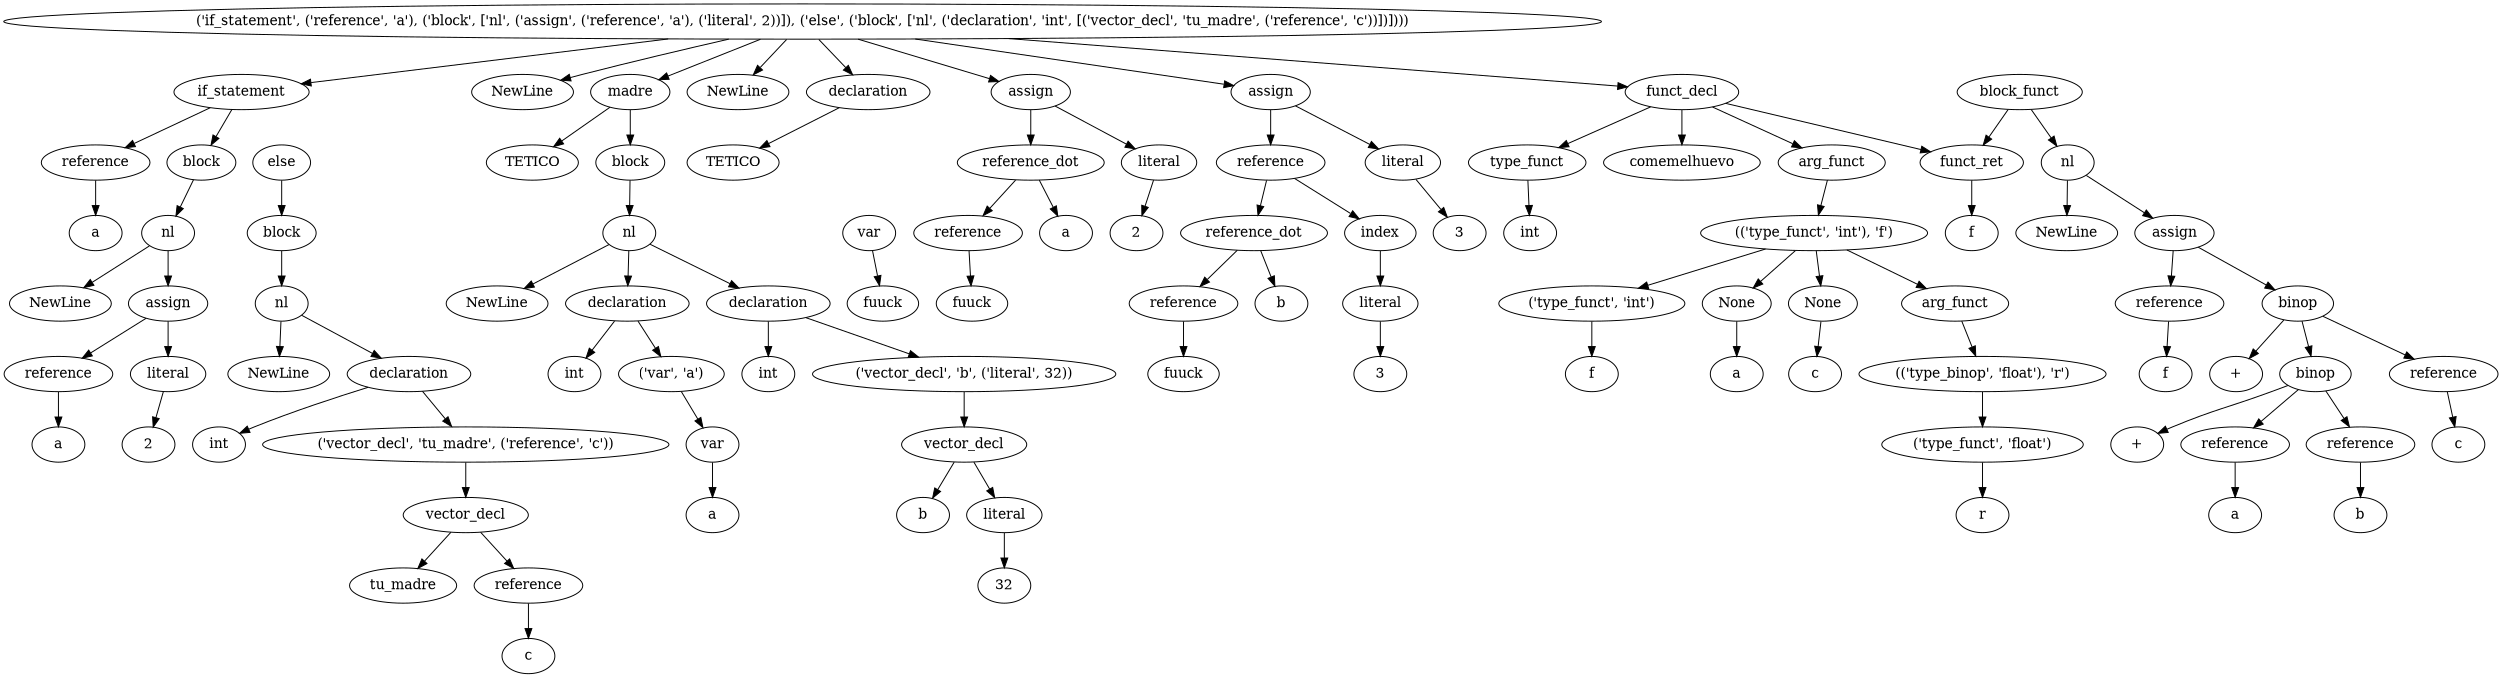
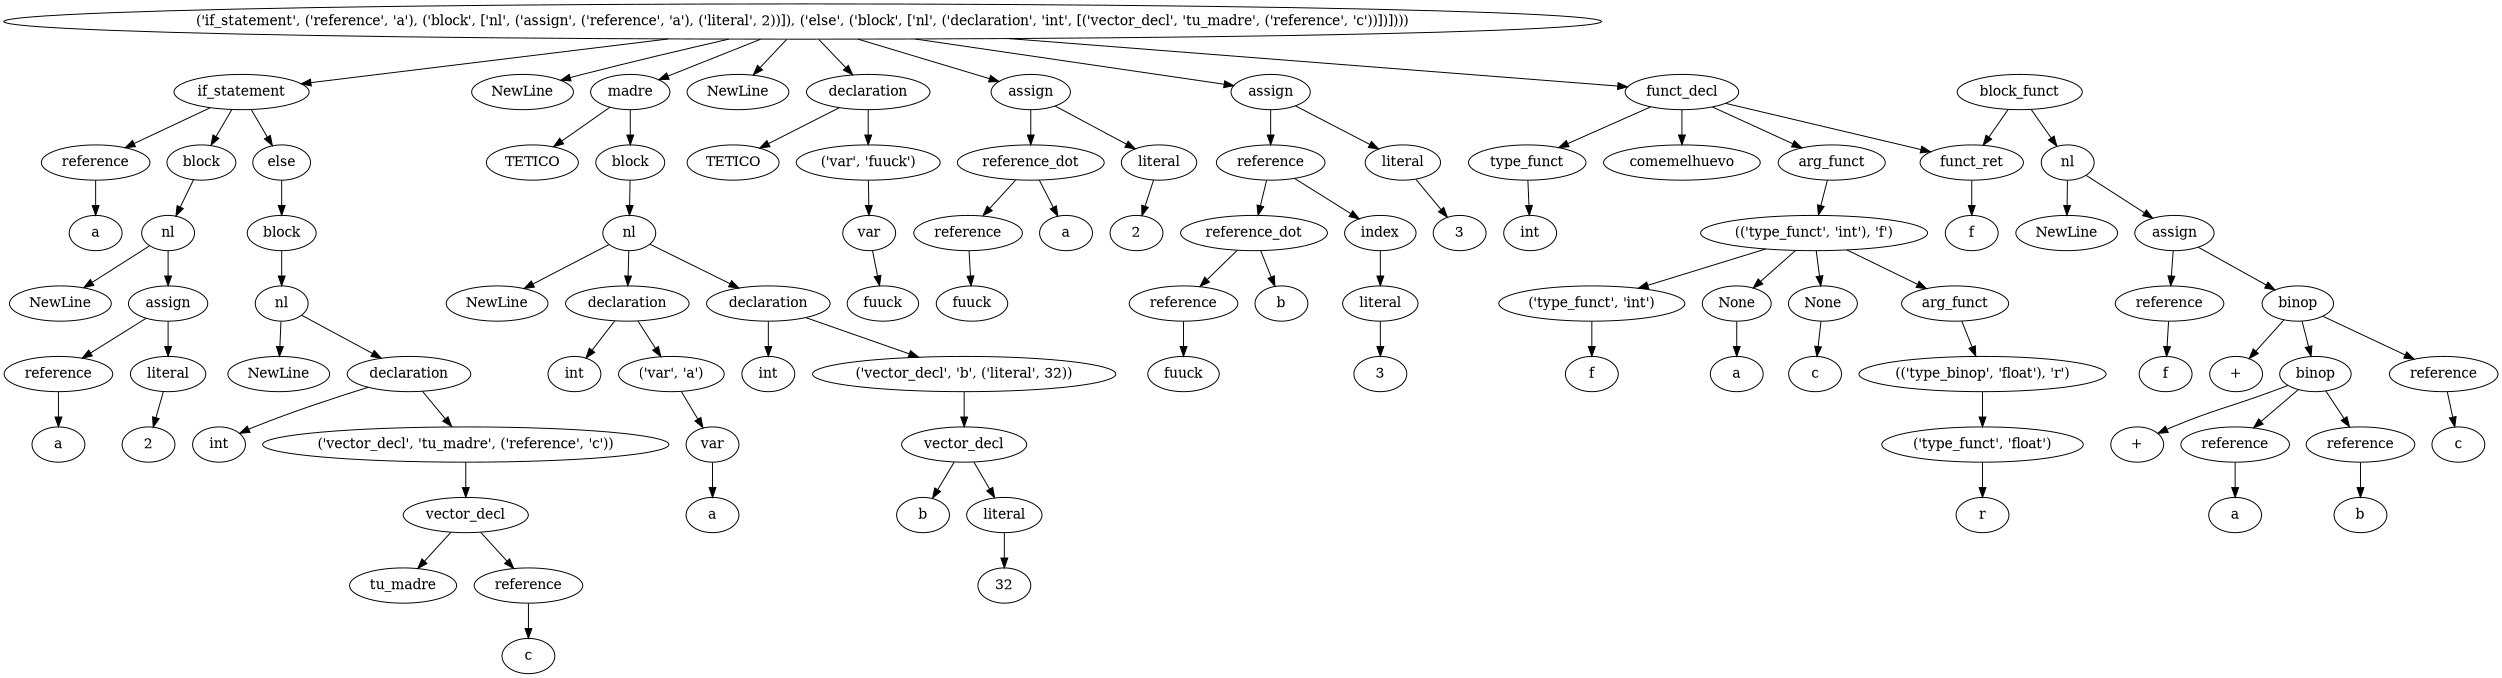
edge "if_statement" -> "else": added
node "('var', 'fuuck')": added
